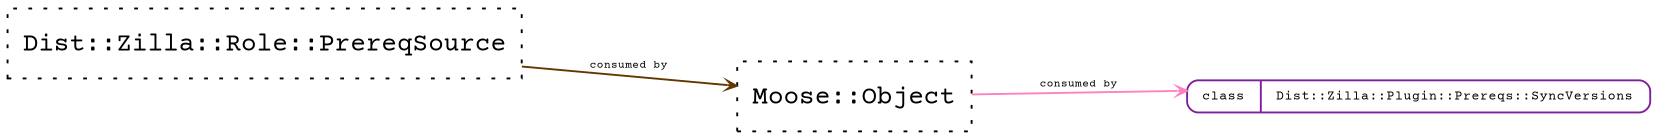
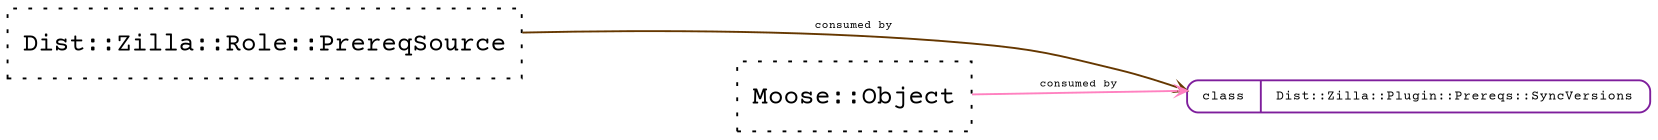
edge "Dist::Zilla::Role::PrereqSource" -> "Moose::Object": now "Dist::Zilla::Role::PrereqSource" -> "class"
